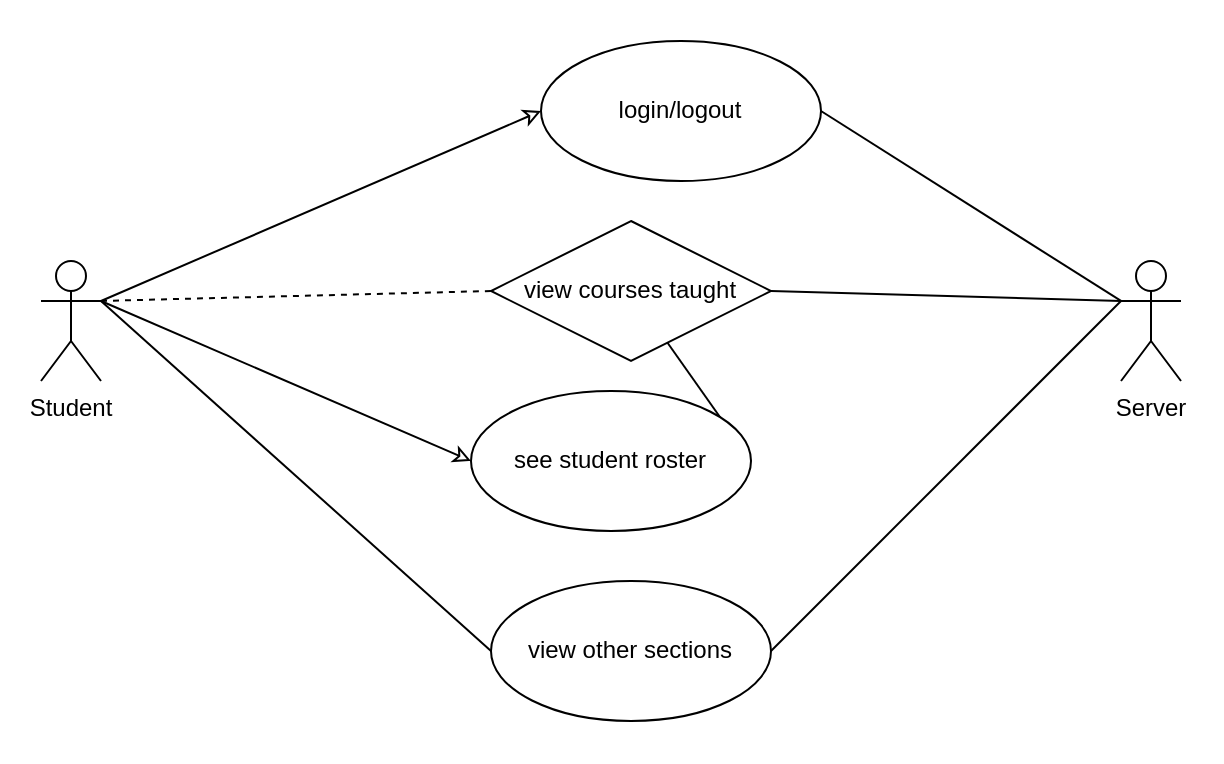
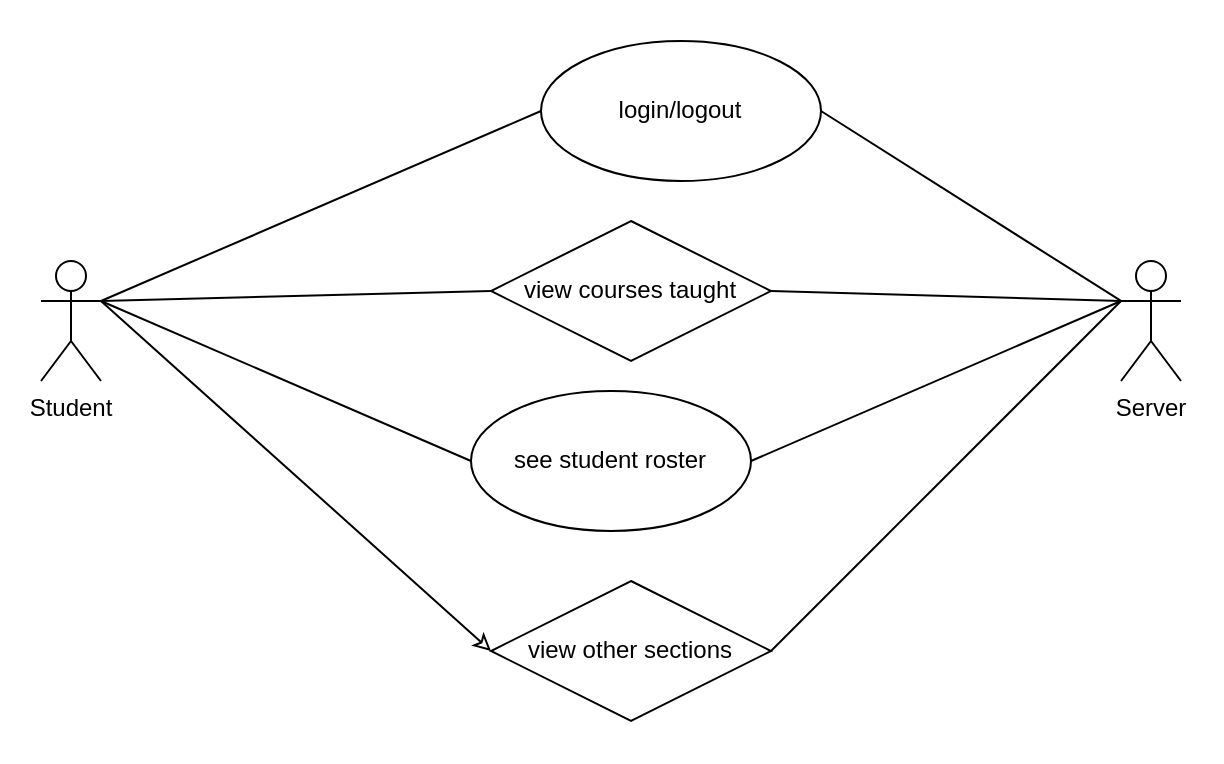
edge "Student" -> "login/logout": arrowhead classic -> none
edge "view courses taught" -- "Student": style dashed -> solid
edge "view courses taught" -- "see student roster": now "Server" -- "see student roster"
edge "Student" -> "see student roster": arrowhead classic -> none
edge "Student" -- "view other sections": arrowhead none -> classic
node "view other sections": shape ellipse -> diamond
